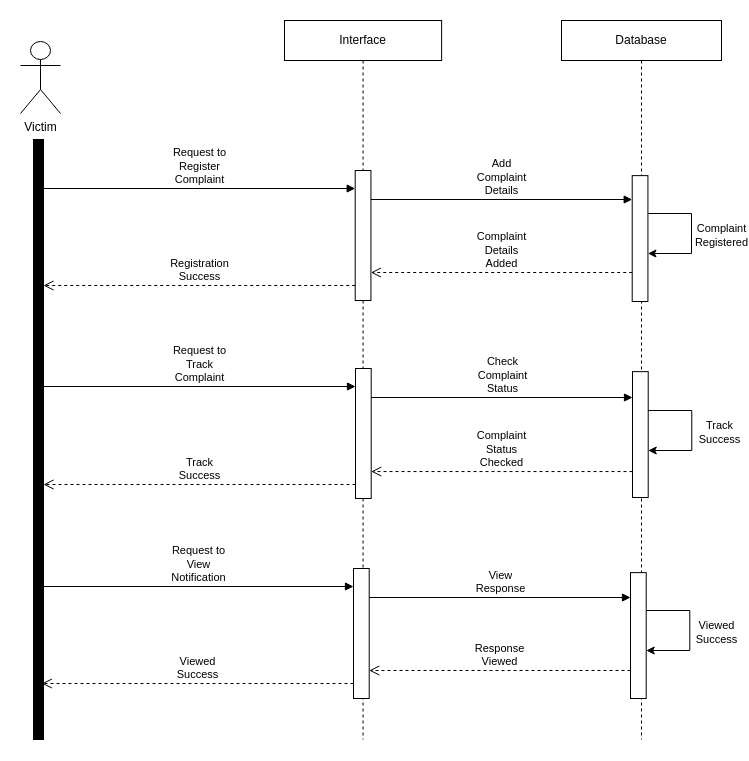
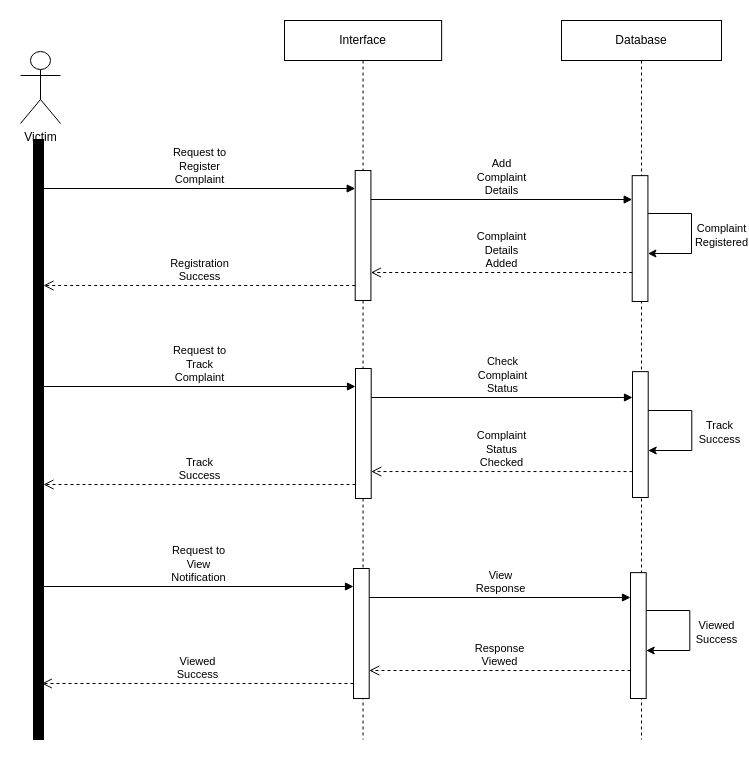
node "Victim": moved (41, 78) -> (41, 88)
